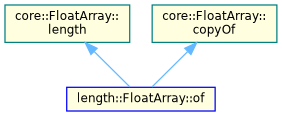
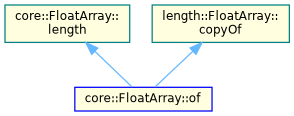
node "core::FloatArray:: copyOf": label "core::FloatArray:: copyOf" -> "length::FloatArray:: copyOf"
node "length::FloatArray::of": label "length::FloatArray::of" -> "core::FloatArray::of"
